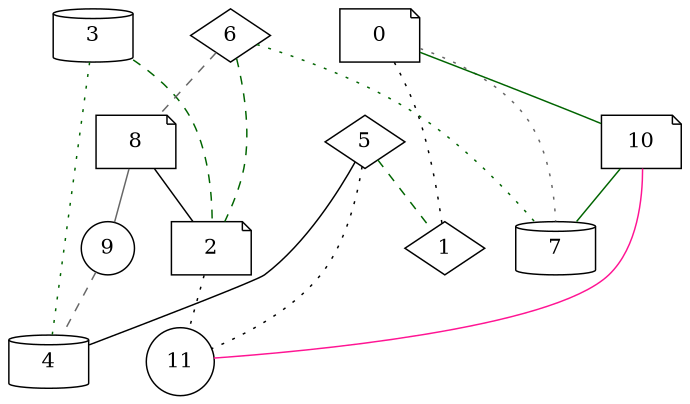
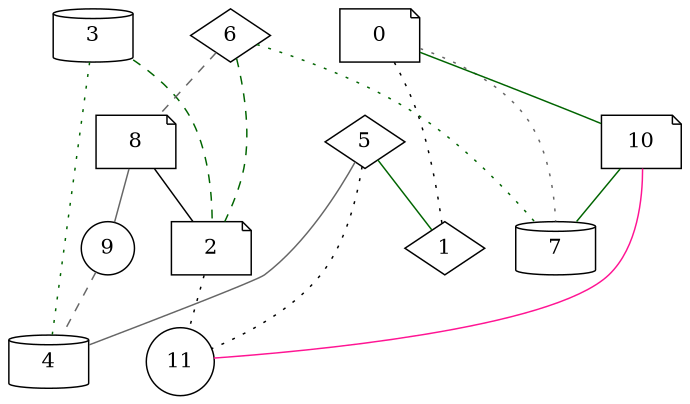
edge "5" -- "1": style dashed -> solid
edge "5" -- "4": color black -> gray40
